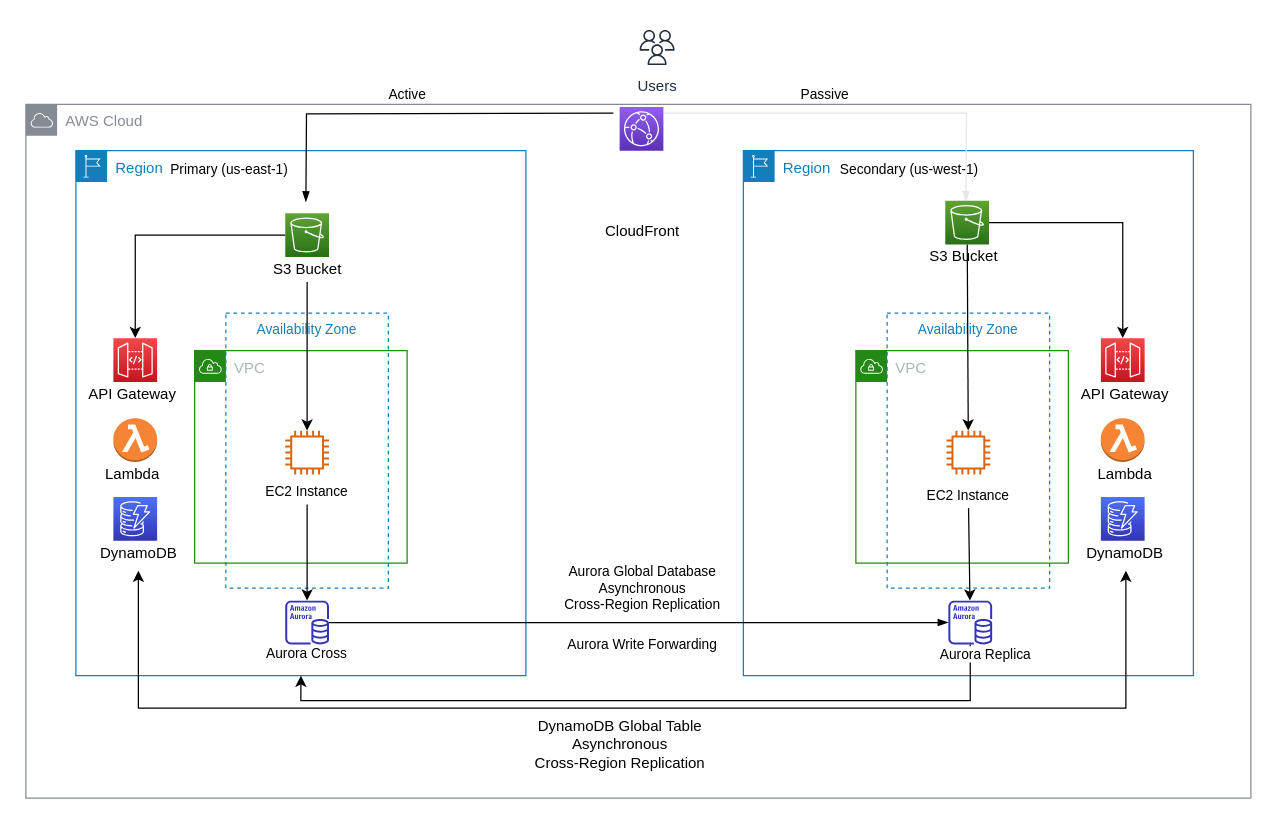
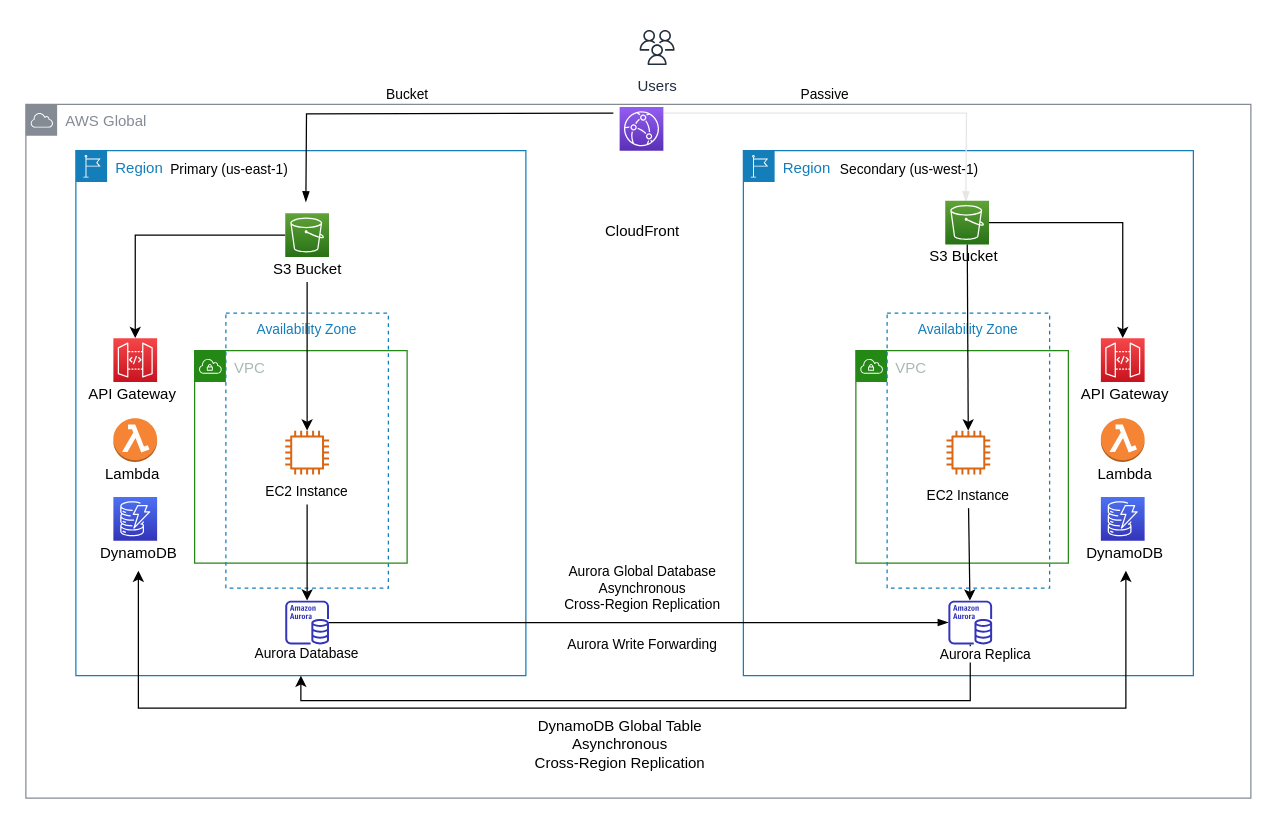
node "Active": label "Active" -> "Bucket"
node "AWS Cloud": label "AWS Cloud" -> "AWS Global"
node "Aurora Cross": label "Aurora Cross" -> "Aurora Database"
